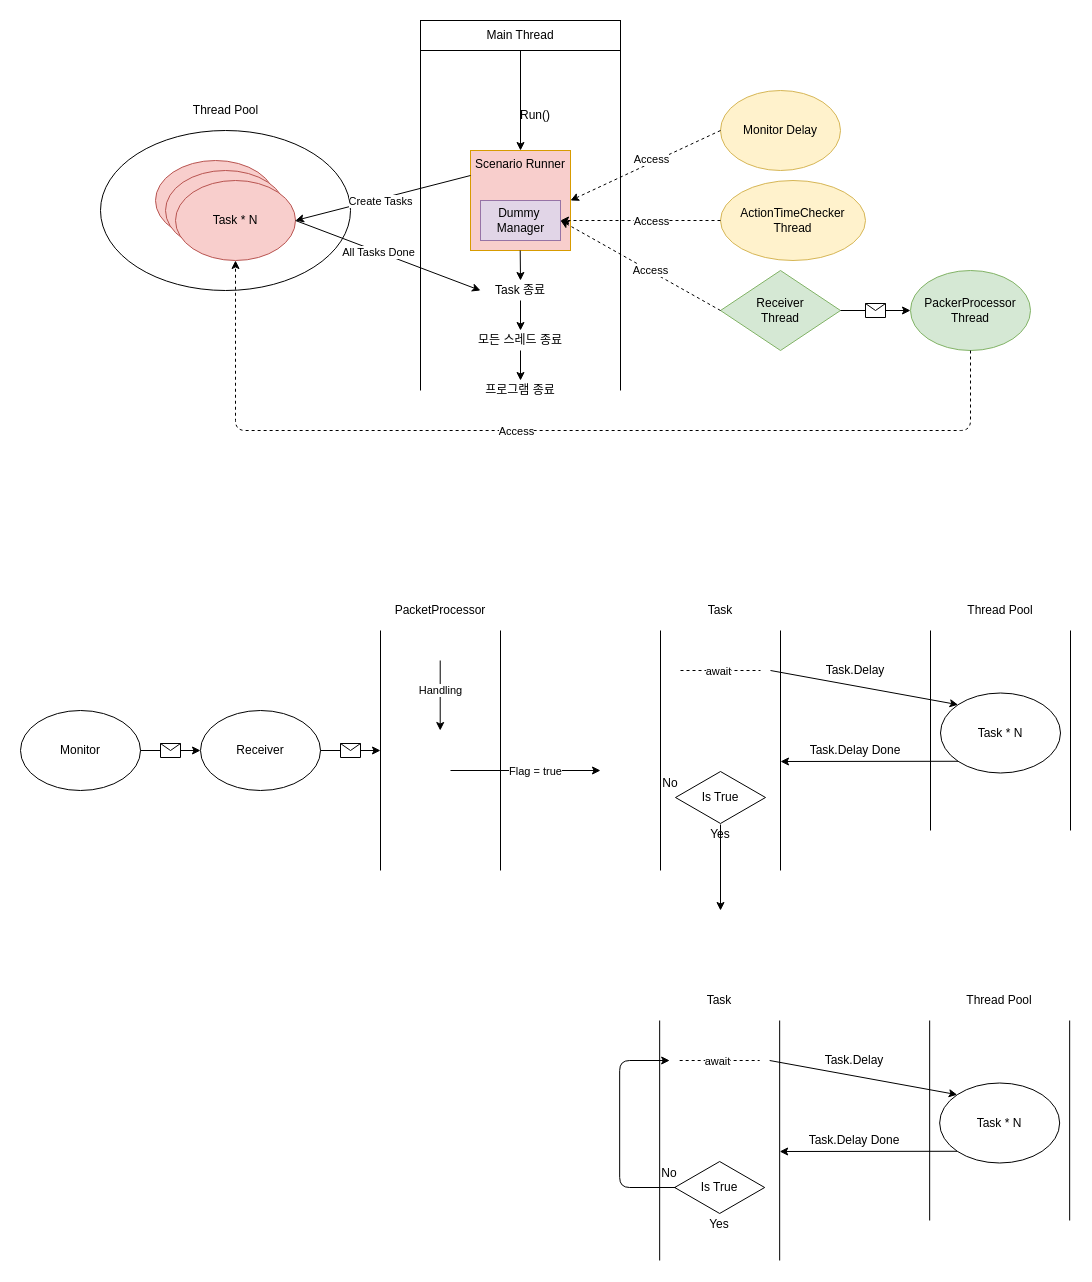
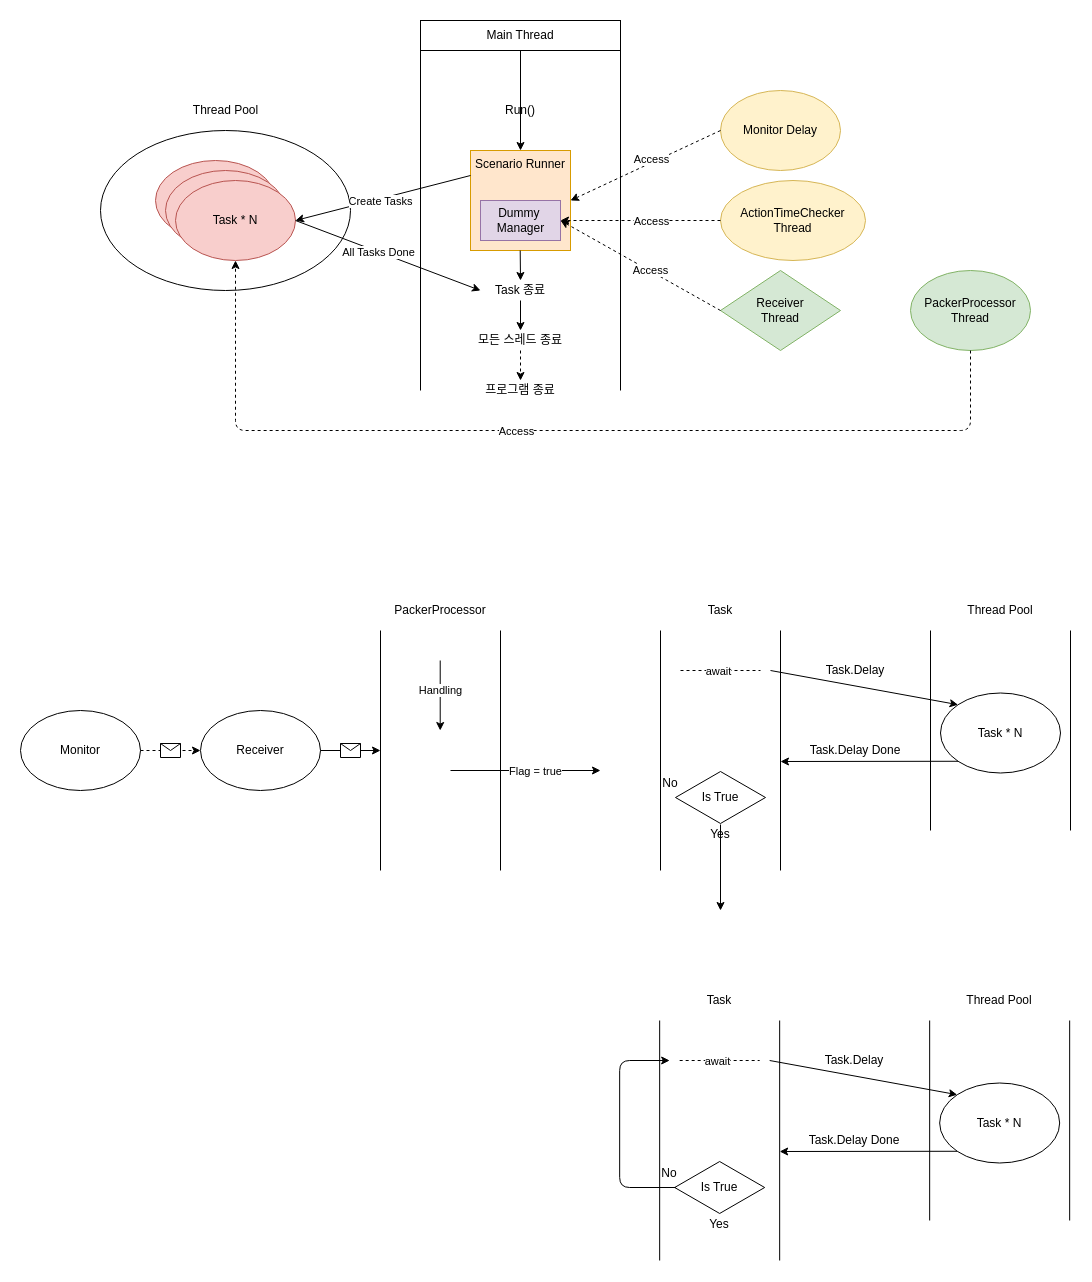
node "Run()": moved (536, 116) -> (521, 111)
node "Scenario Runner": fillcolor #f8cecc -> #ffe6cc
edge "Receiver Thread" -> "PackerProcessor Thread": removed
edge "모든 스레드 종료" -> "프로그램 종료": style solid -> dashed
node "PacketProcessor": label "PacketProcessor" -> "PackerProcessor"
edge "Monitor" -> "Receiver": style solid -> dashed
